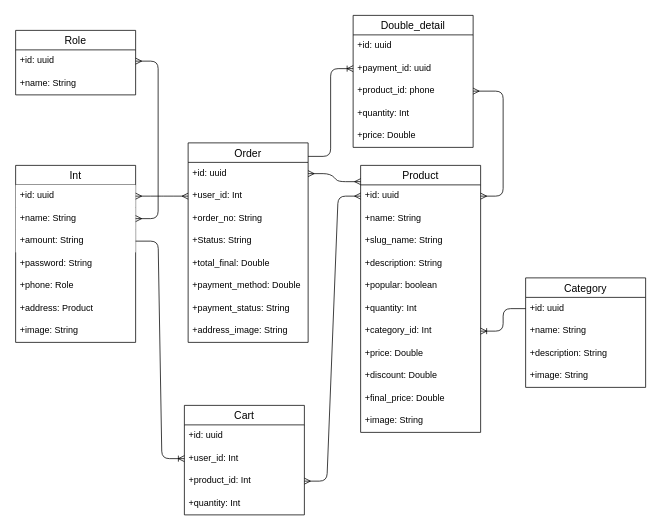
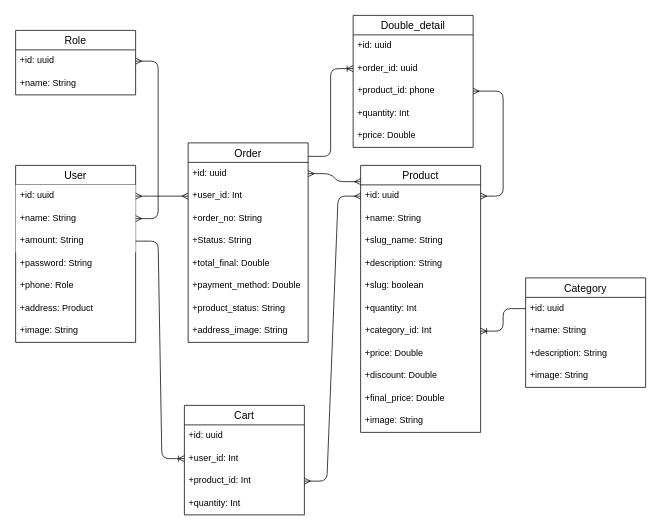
node "+payment_id: uuid": label "+payment_id: uuid" -> "+order_id: uuid"
node "Int": label "Int" -> "User"
node "+popular: boolean": label "+popular: boolean" -> "+slug: boolean"
node "+payment_status: String": label "+payment_status: String" -> "+product_status: String"
